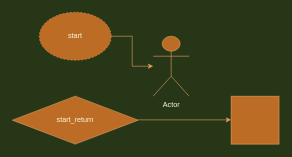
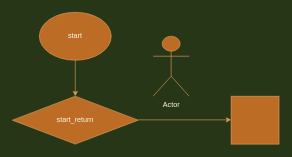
node "start": style dashed -> solid
edge "start" -> "Actor": now "start" -> "start_return"
